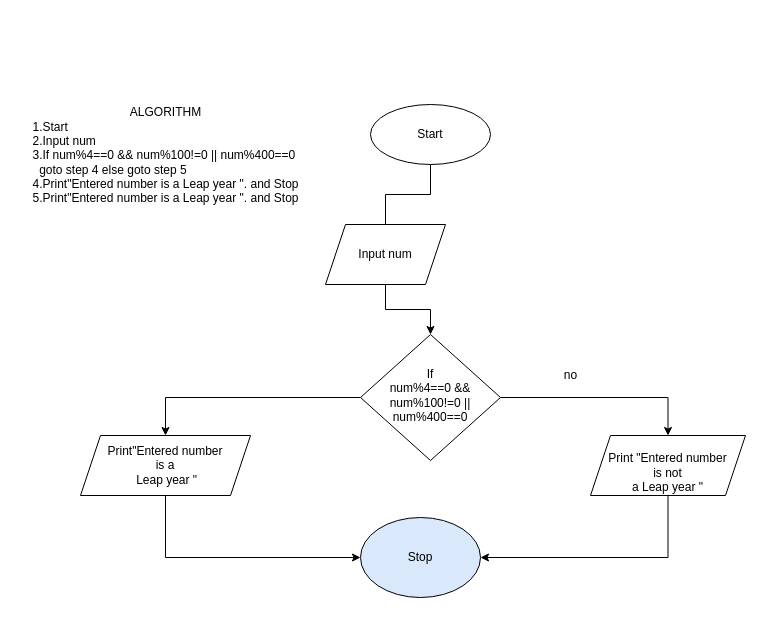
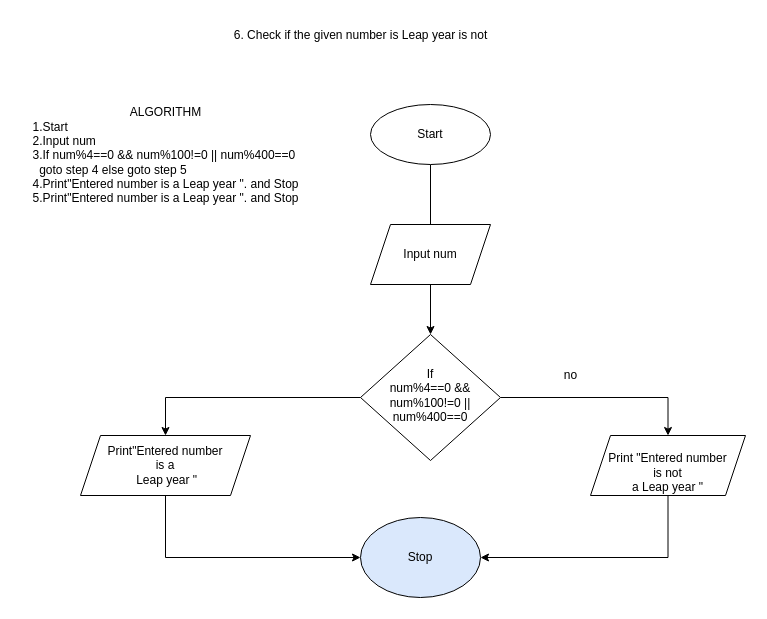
node "6. Check if the given number is Leap year is not": added
node "Input num": moved (386, 255) -> (431, 255)
